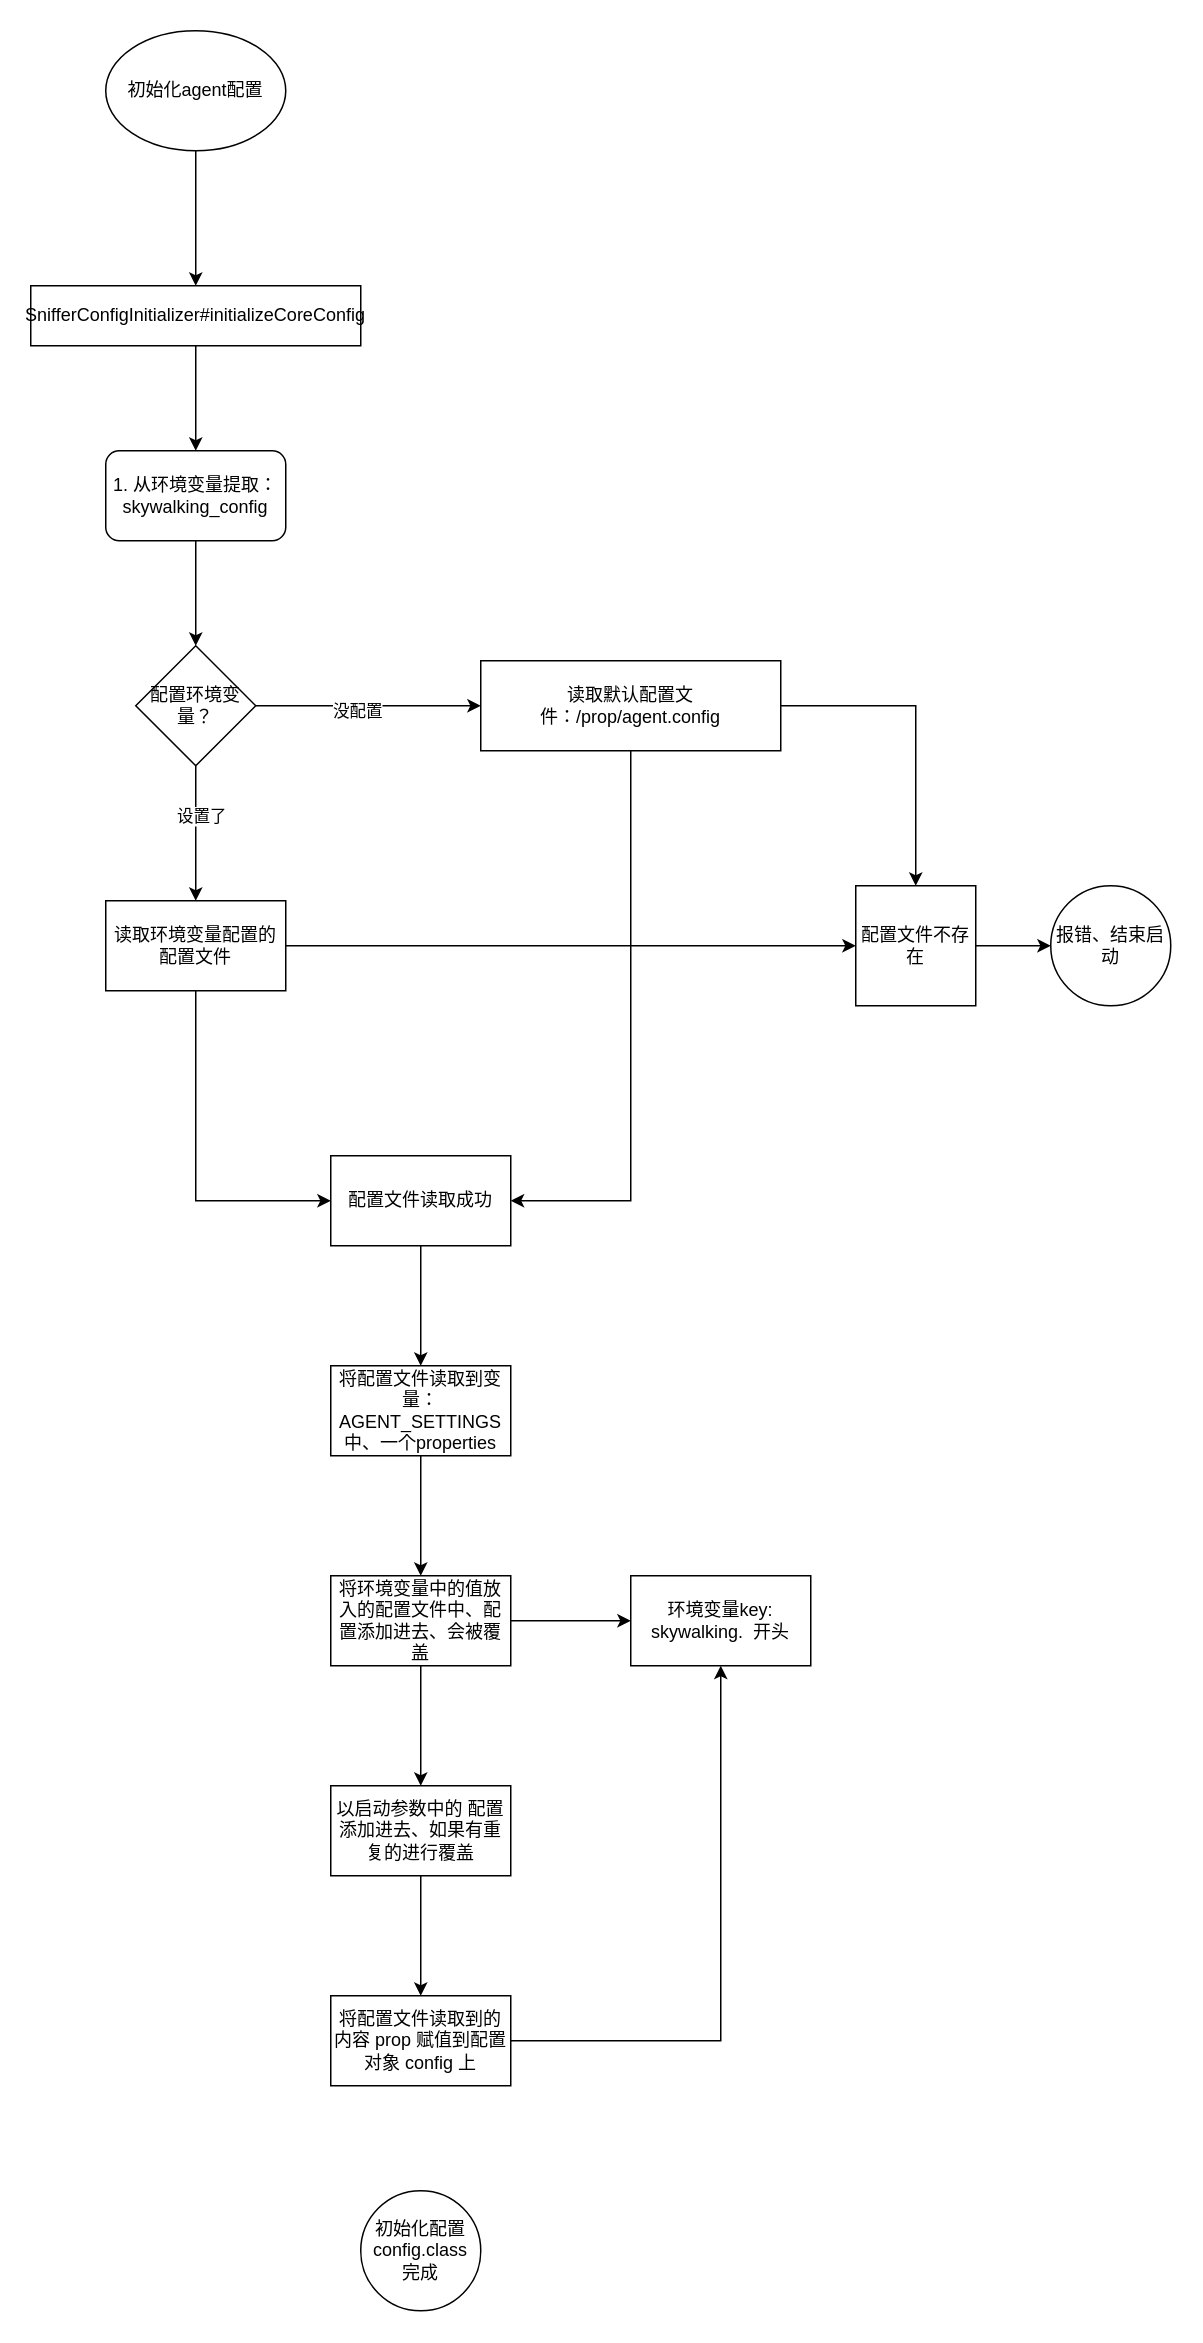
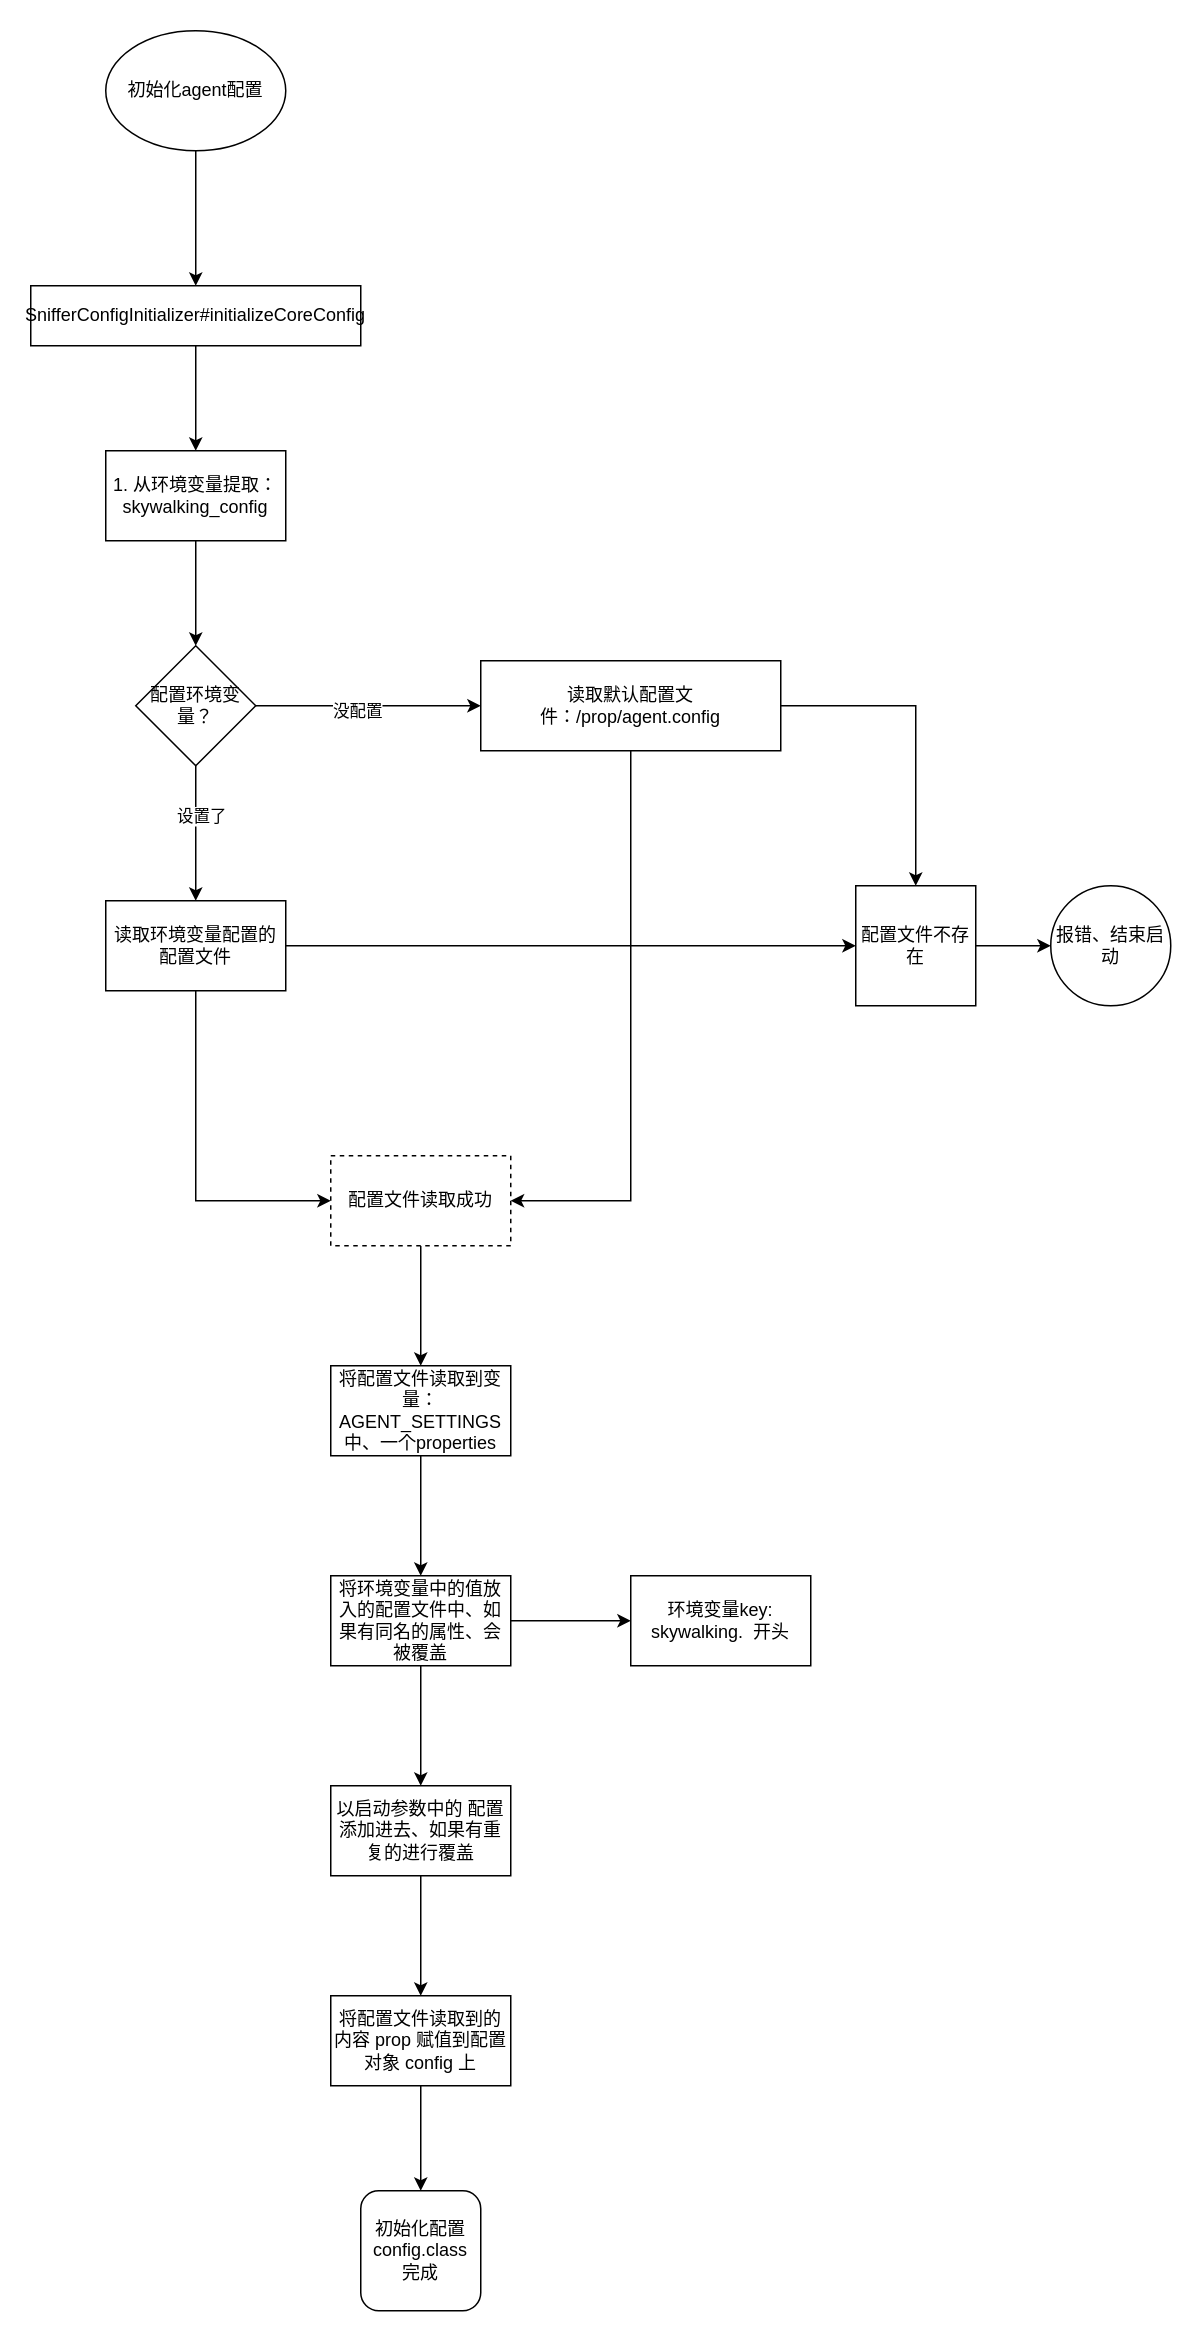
node "1. 从环境变量提取：skywalking_config": shape rounded rectangle -> rectangle
node "配置文件读取成功": style solid -> dashed
node "将环境变量中的值放入的配置文件中、配置添加进去、会被覆盖": label "将环境变量中的值放入的配置文件中、配置添加进去、会被覆盖" -> "将环境变量中的值放入的配置文件中、如果有同名的属性、会被覆盖"
edge "将配置文件读取到的 内容 prop 赋值到配置对象 config 上" -> "环境变量key: skywalking. 开头": now "将配置文件读取到的 内容 prop 赋值到配置对象 config 上" -> "初始化配置 config.class 完成"
node "初始化配置 config.class 完成": shape ellipse -> rounded rectangle
